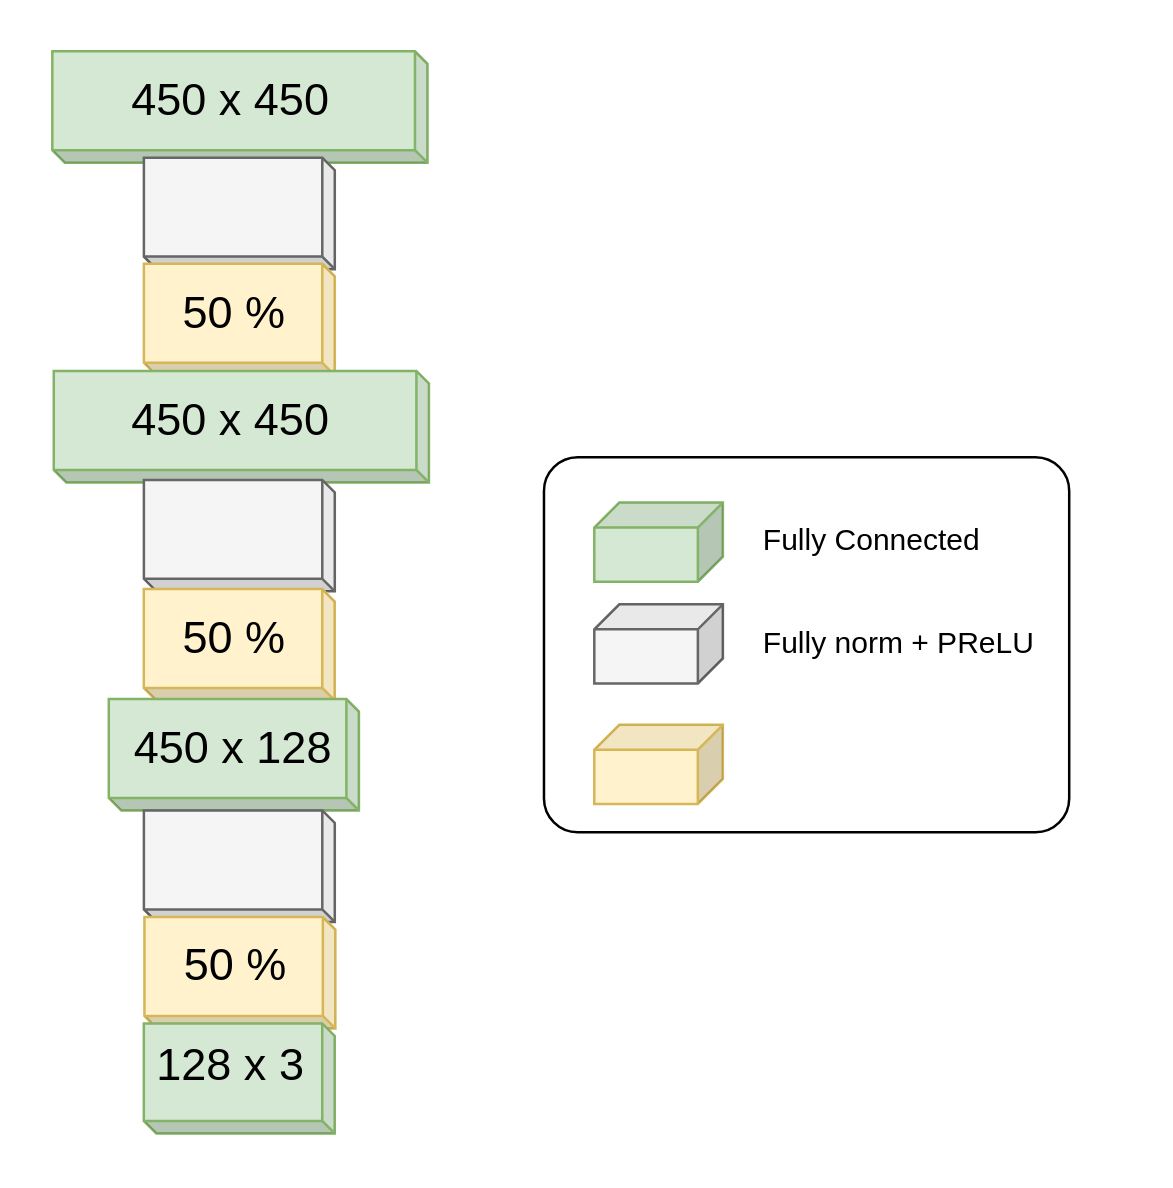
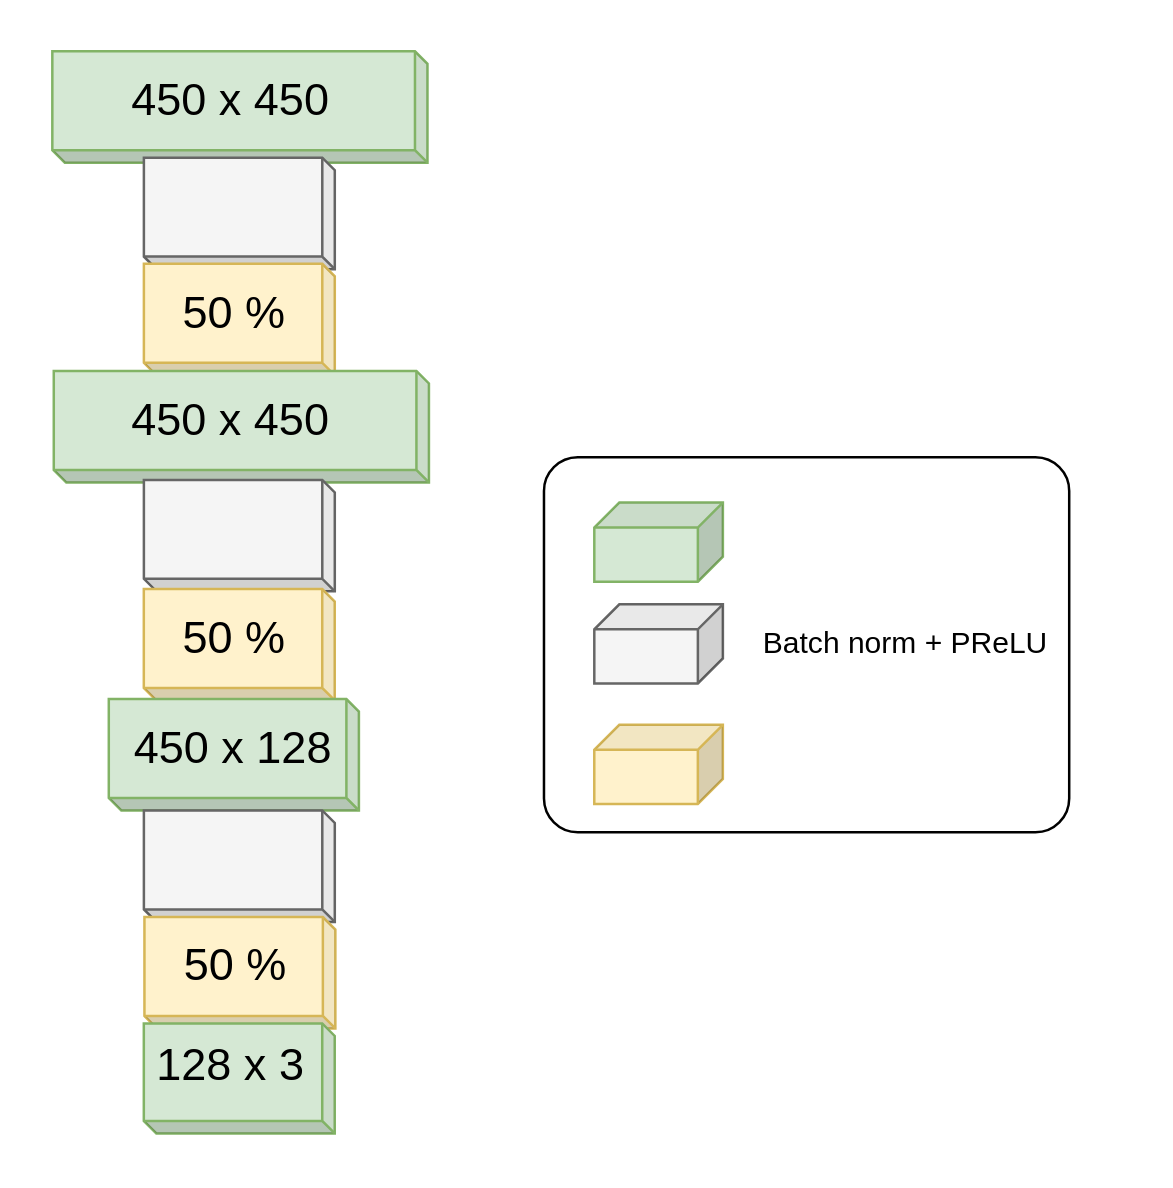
node "Fully Connected": removed
node "Fully norm + PReLU": label "Fully norm + PReLU" -> "Batch norm + PReLU"
